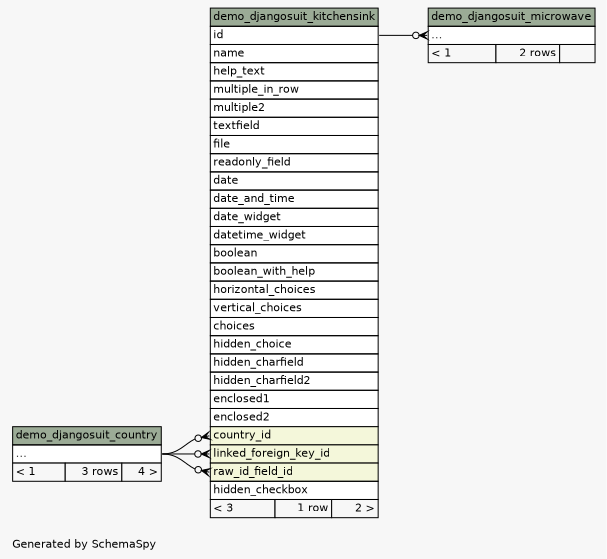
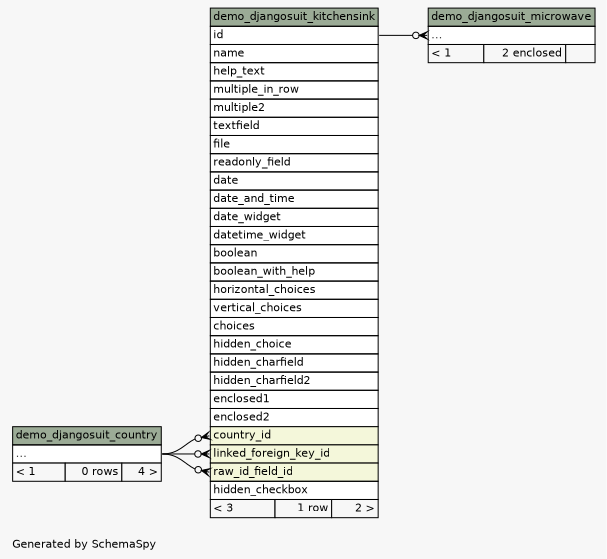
node "demo_djangosuit_microwave": text "2 rows" -> "2 enclosed"
node "demo_djangosuit_country": text "3 rows" -> "0 rows"
